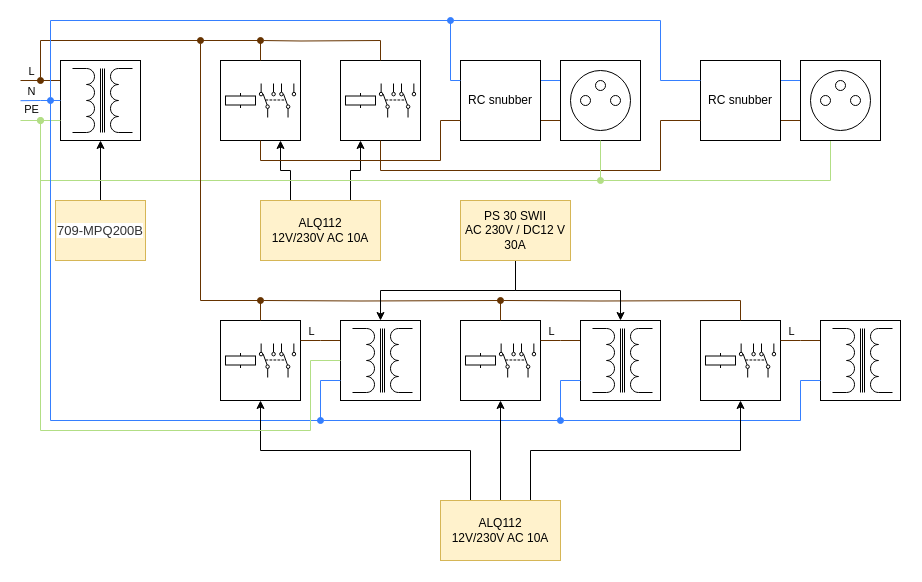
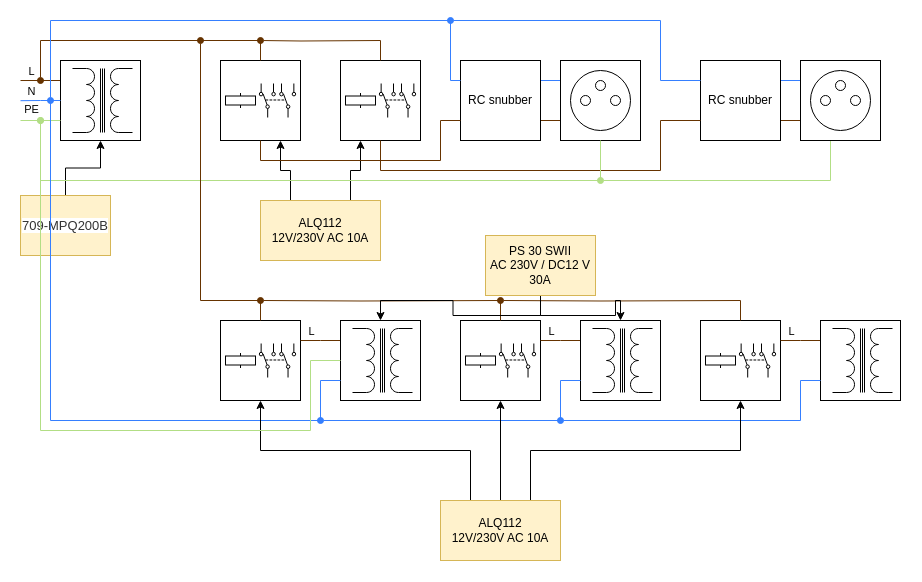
node "709-MPQ200B": moved (101, 231) -> (66, 226)
node "PS 30 SWII AC 230V / DC12 V 30A": moved (516, 231) -> (541, 266)
